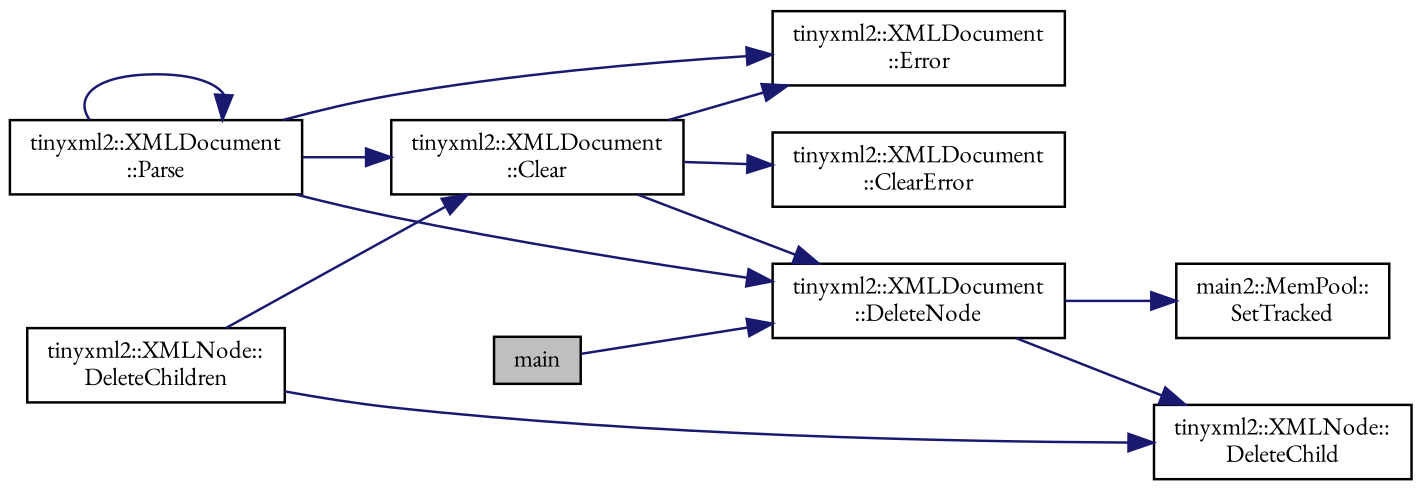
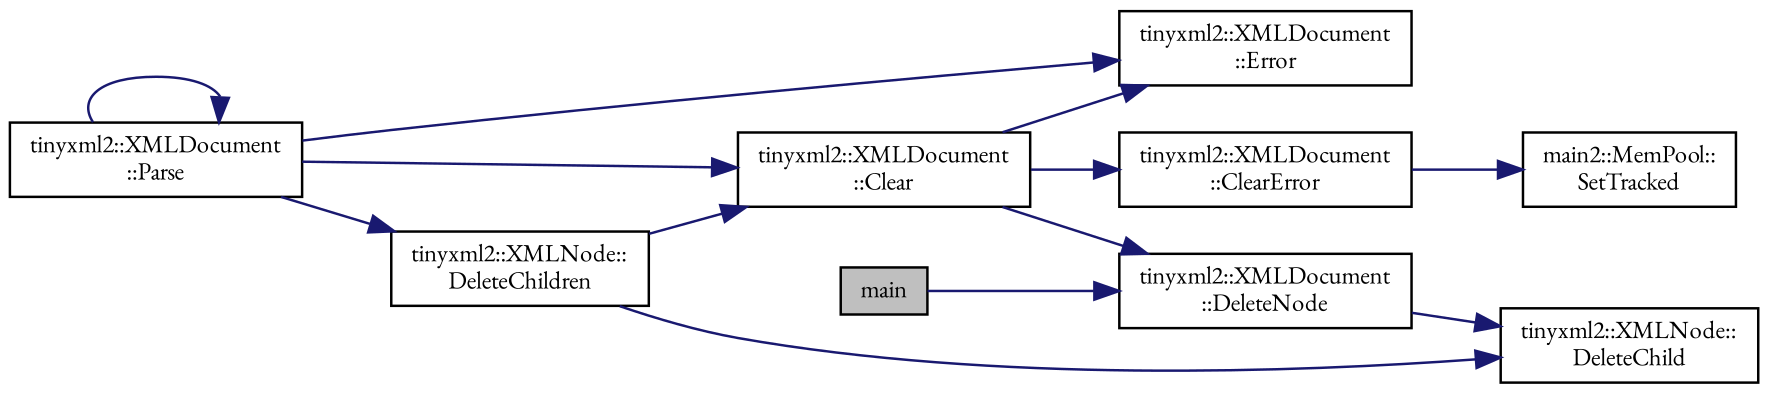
edge "tinyxml2::XMLDocument ::Parse" -> "tinyxml2::XMLDocument ::DeleteNode": now "tinyxml2::XMLDocument ::Parse" -> "tinyxml2::XMLNode:: DeleteChildren"
edge "tinyxml2::XMLDocument ::DeleteNode" -> "main2::MemPool:: SetTracked": now "tinyxml2::XMLDocument ::ClearError" -> "main2::MemPool:: SetTracked"
